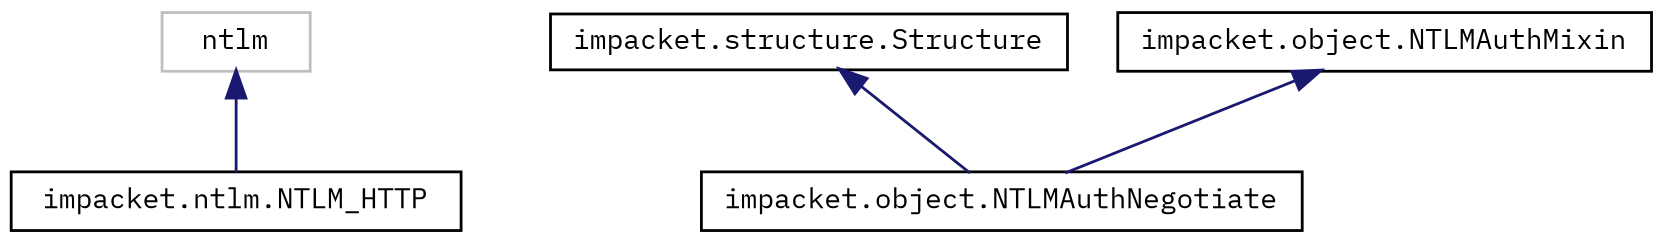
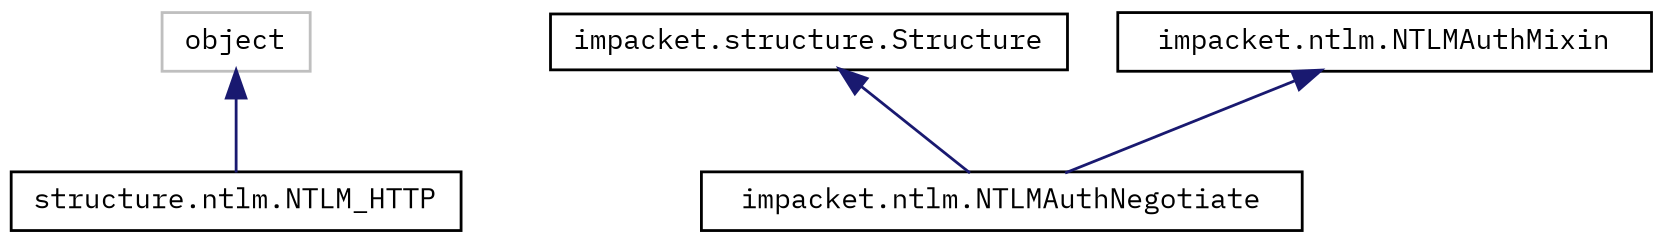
node "ntlm": label "ntlm" -> "object"
node "impacket.object.NTLMAuthMixin": label "impacket.object.NTLMAuthMixin" -> "impacket.ntlm.NTLMAuthMixin"
node "impacket.ntlm.NTLM_HTTP": label "impacket.ntlm.NTLM_HTTP" -> "structure.ntlm.NTLM_HTTP"
node "impacket.object.NTLMAuthNegotiate": label "impacket.object.NTLMAuthNegotiate" -> "impacket.ntlm.NTLMAuthNegotiate"
